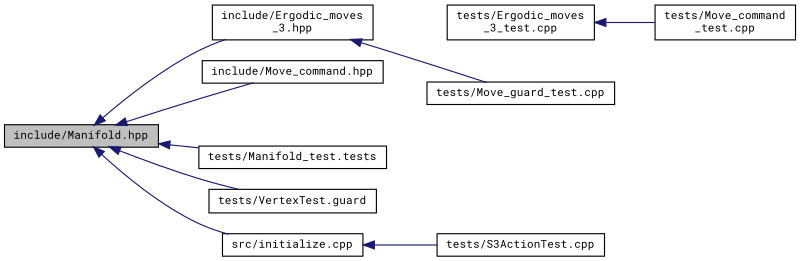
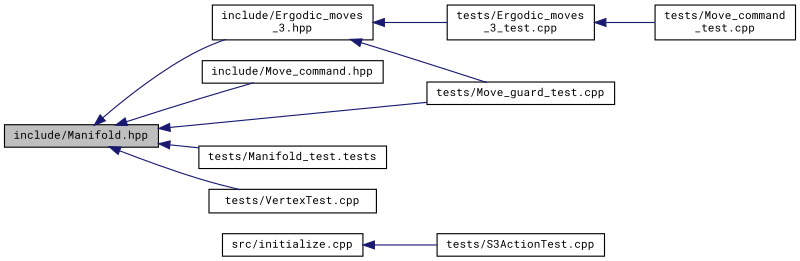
edge "tests/Ergodic_moves _3_test.cpp" -> "include/Ergodic_moves _3.hpp": added
node "tests/VertexTest.guard": label "tests/VertexTest.guard" -> "tests/VertexTest.cpp"
edge "src/initialize.cpp" -> "include/Manifold.hpp": now "tests/Move_guard_test.cpp" -> "include/Manifold.hpp"
